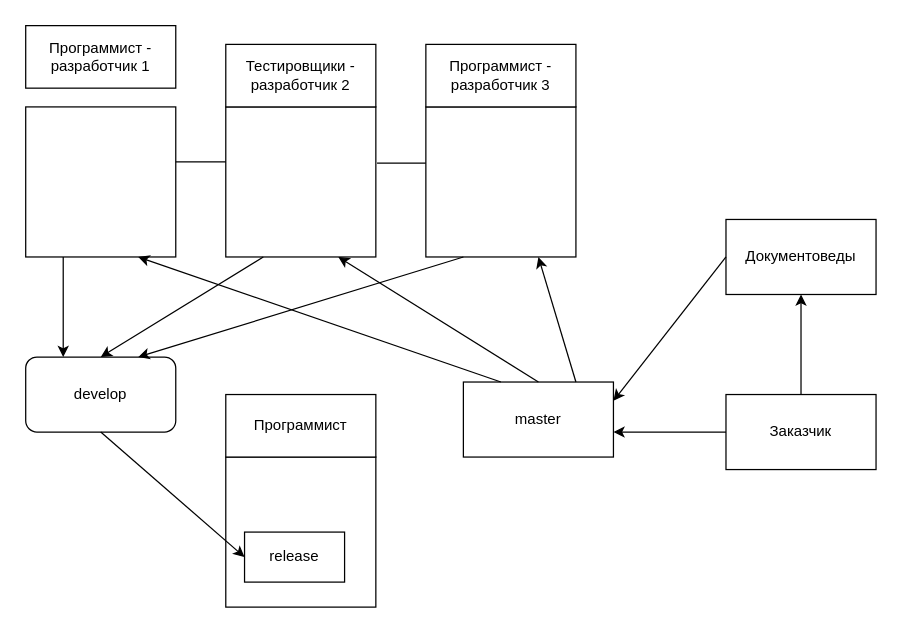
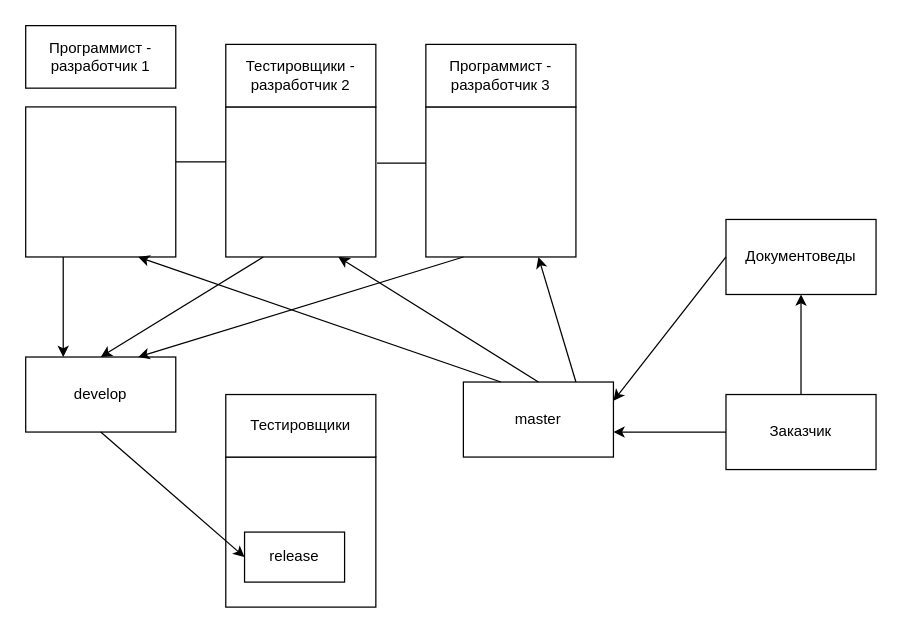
node "develop": shape rounded rectangle -> rectangle
node "Программист": label "Программист" -> "Тестировщики"
